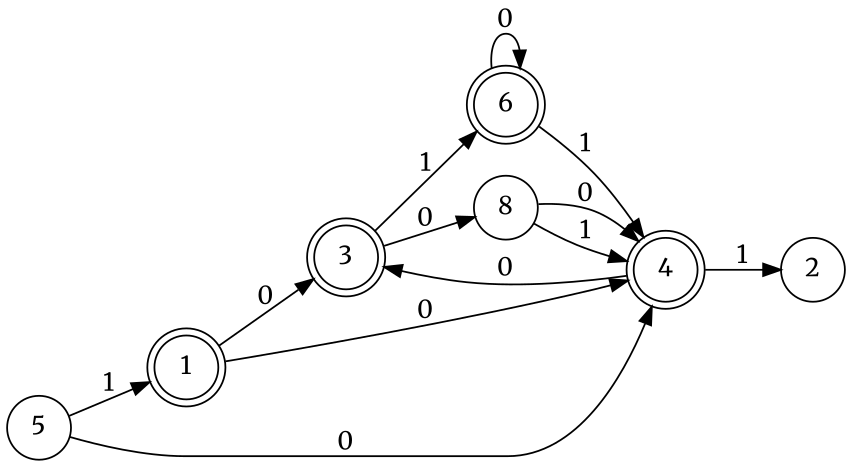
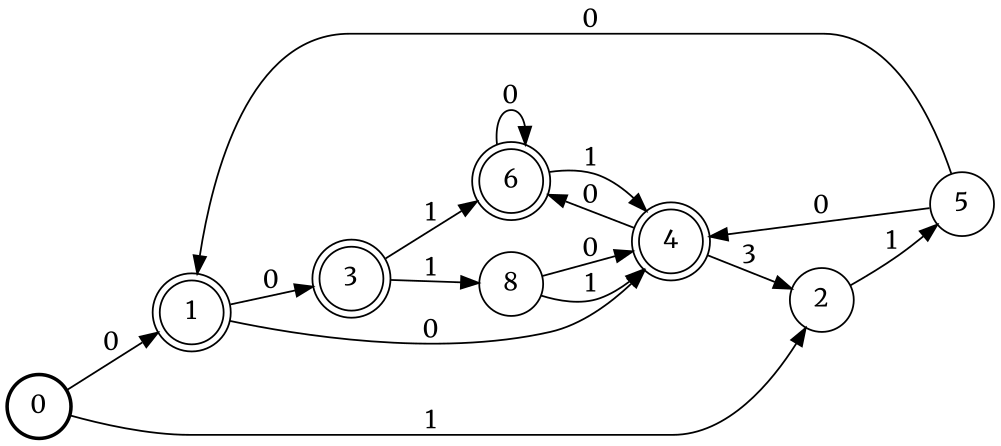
edge "3" -> "8": label "0" -> "1"
edge "4" -> "2": label "1" -> "3"
edge "2" -> "5": added, label "1"
edge "4" -> "3": now "4" -> "6"
edge "5" -> "1": label "1" -> "0"
node "0": added
